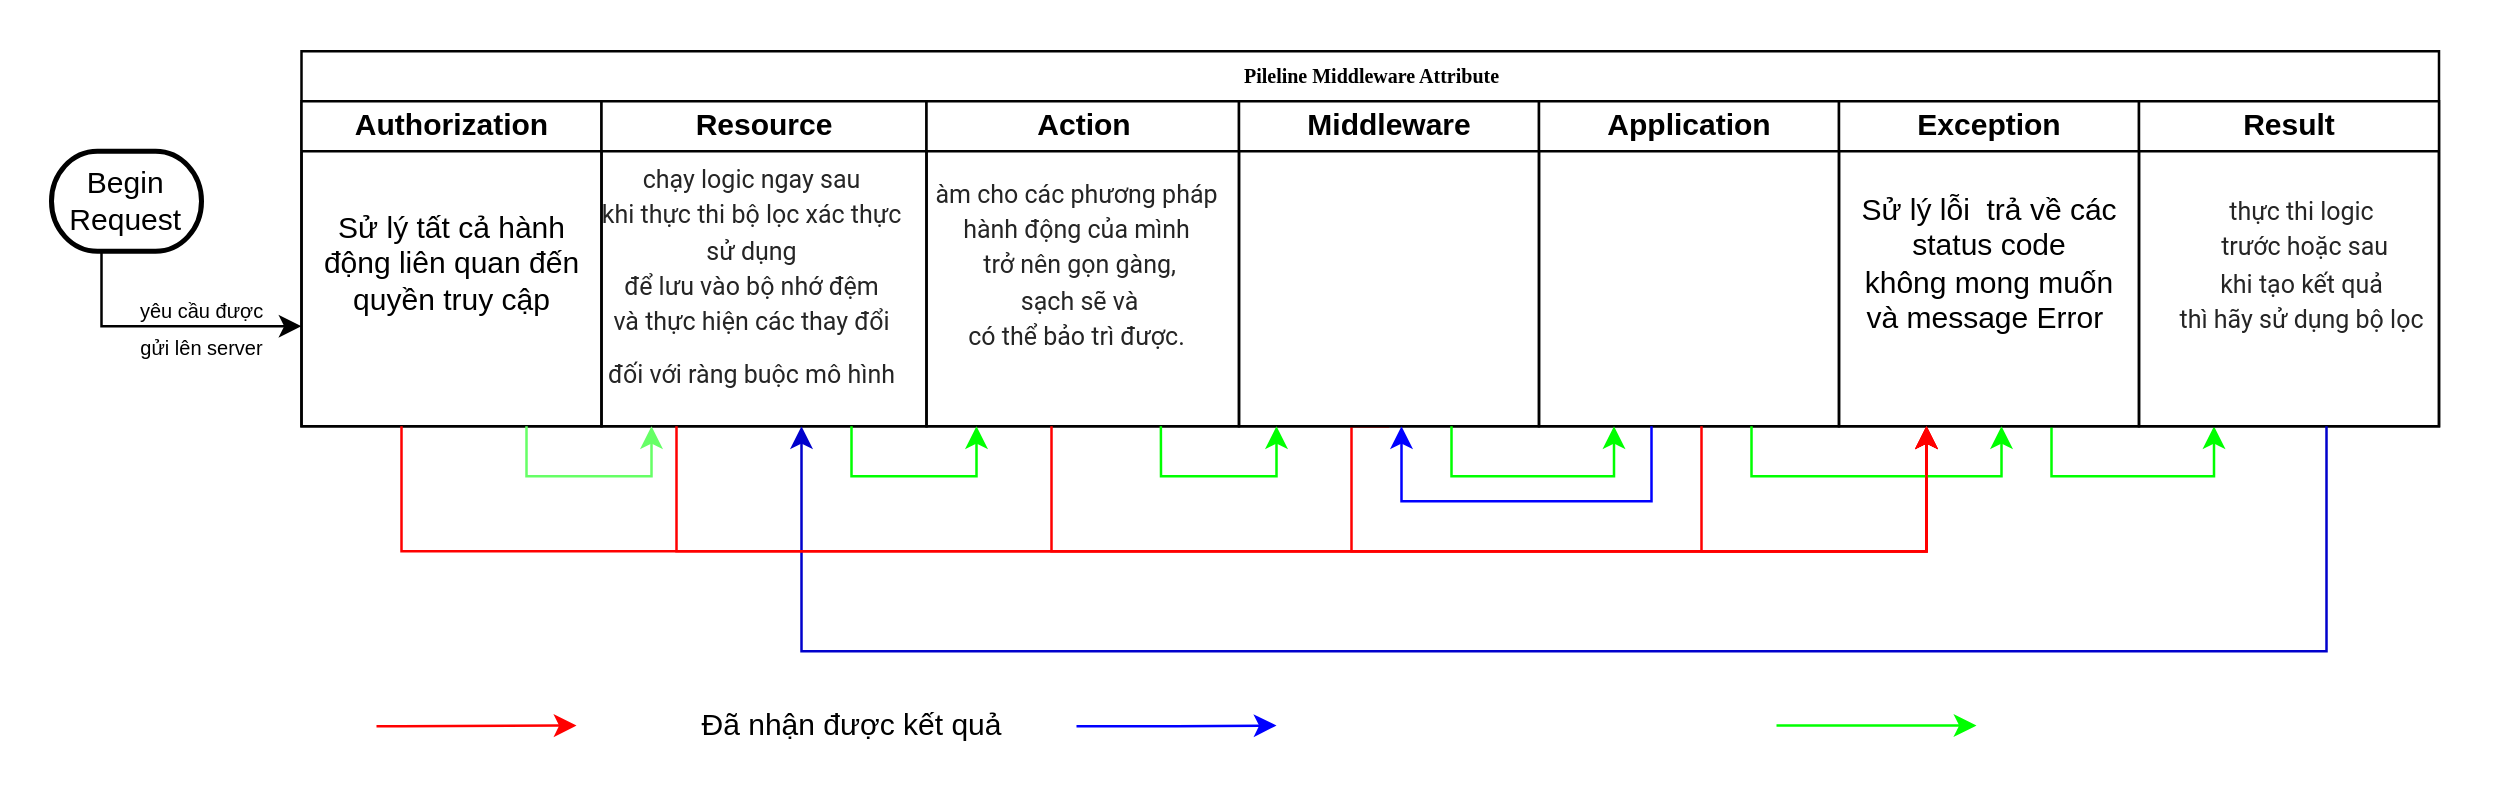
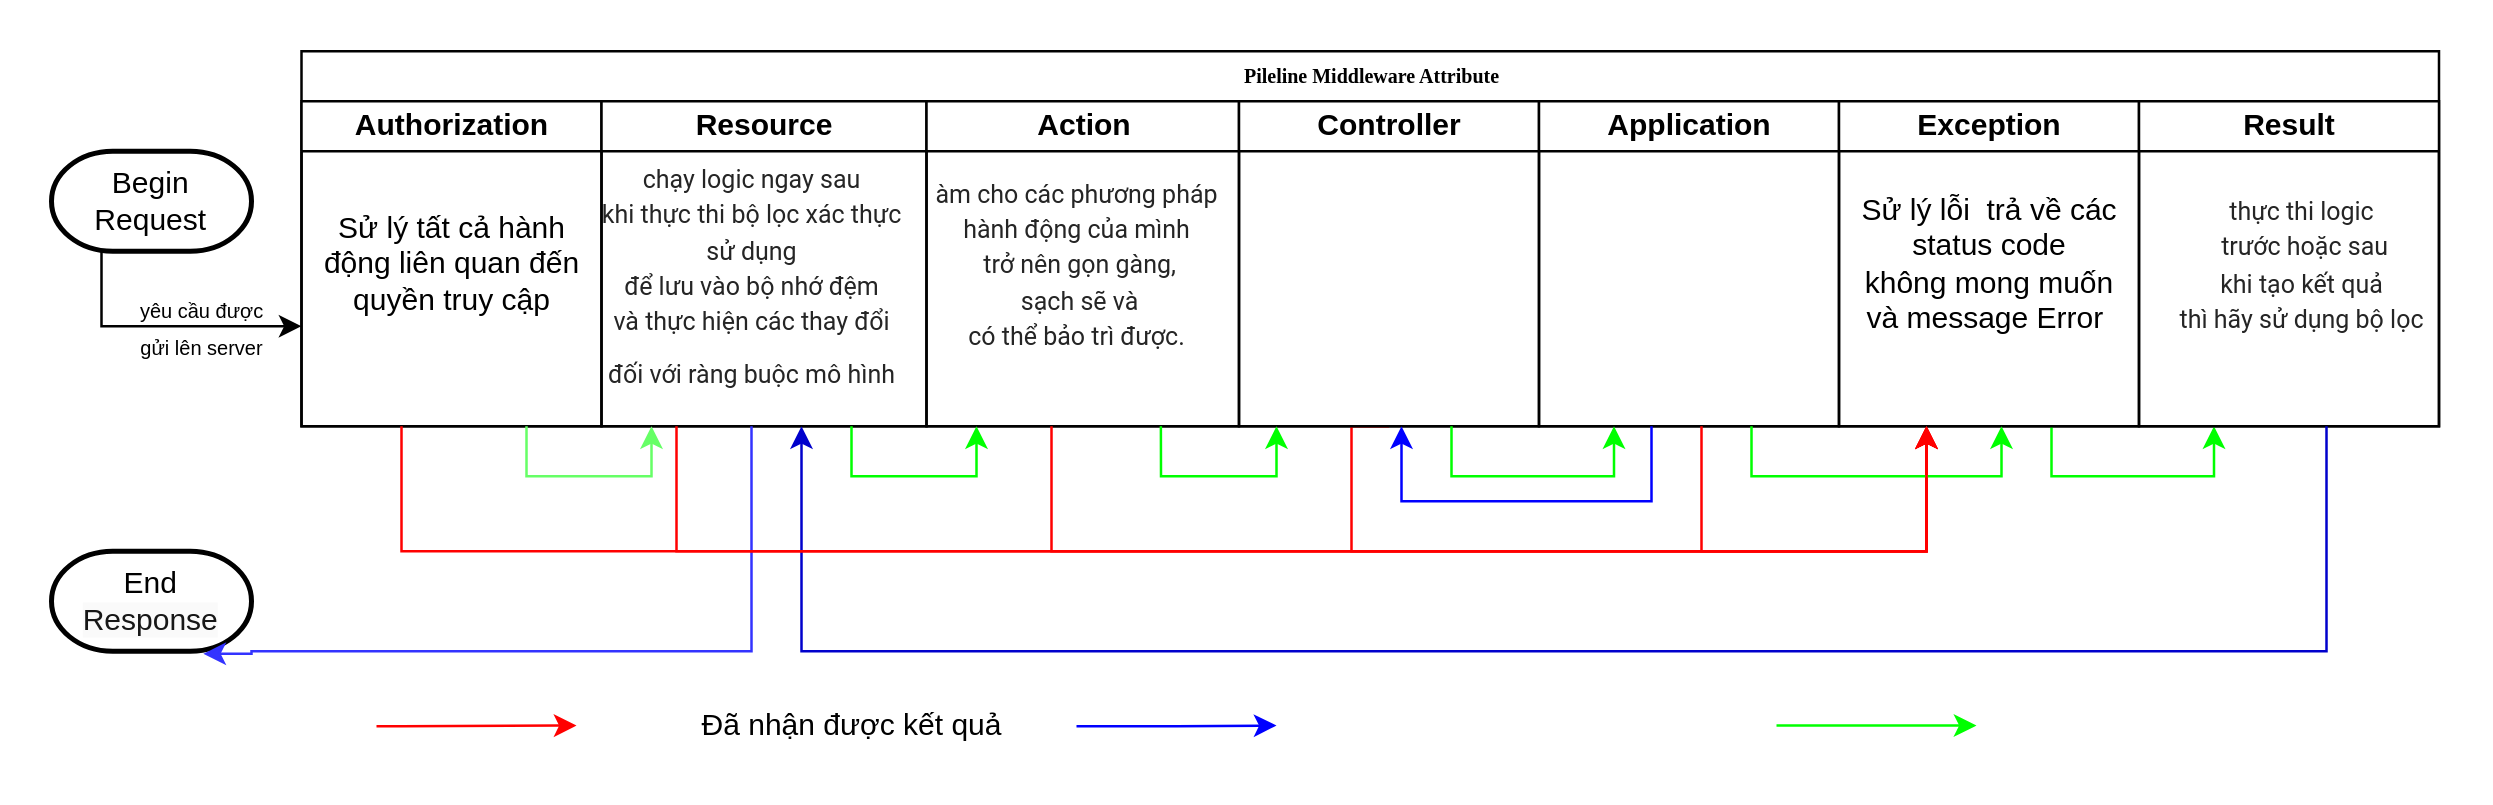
node "Middleware": label "Middleware" -> "Controller"
node "Begin Request": size 150x100 -> 200x100
node "End Response": added
edge "Resource" -> "End Response": added
